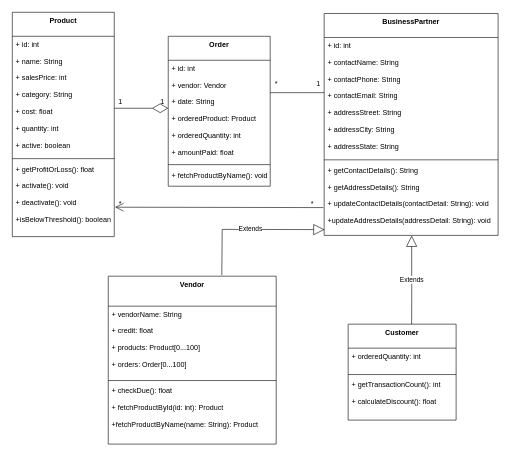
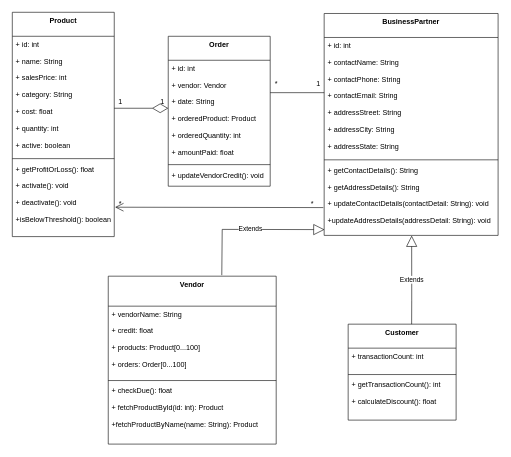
node "+ fetchProductByName(): void": label "+ fetchProductByName(): void" -> "+ updateVendorCredit(): void"
node "+ orderedQuantity: int": label "+ orderedQuantity: int" -> "+ transactionCount: int"
